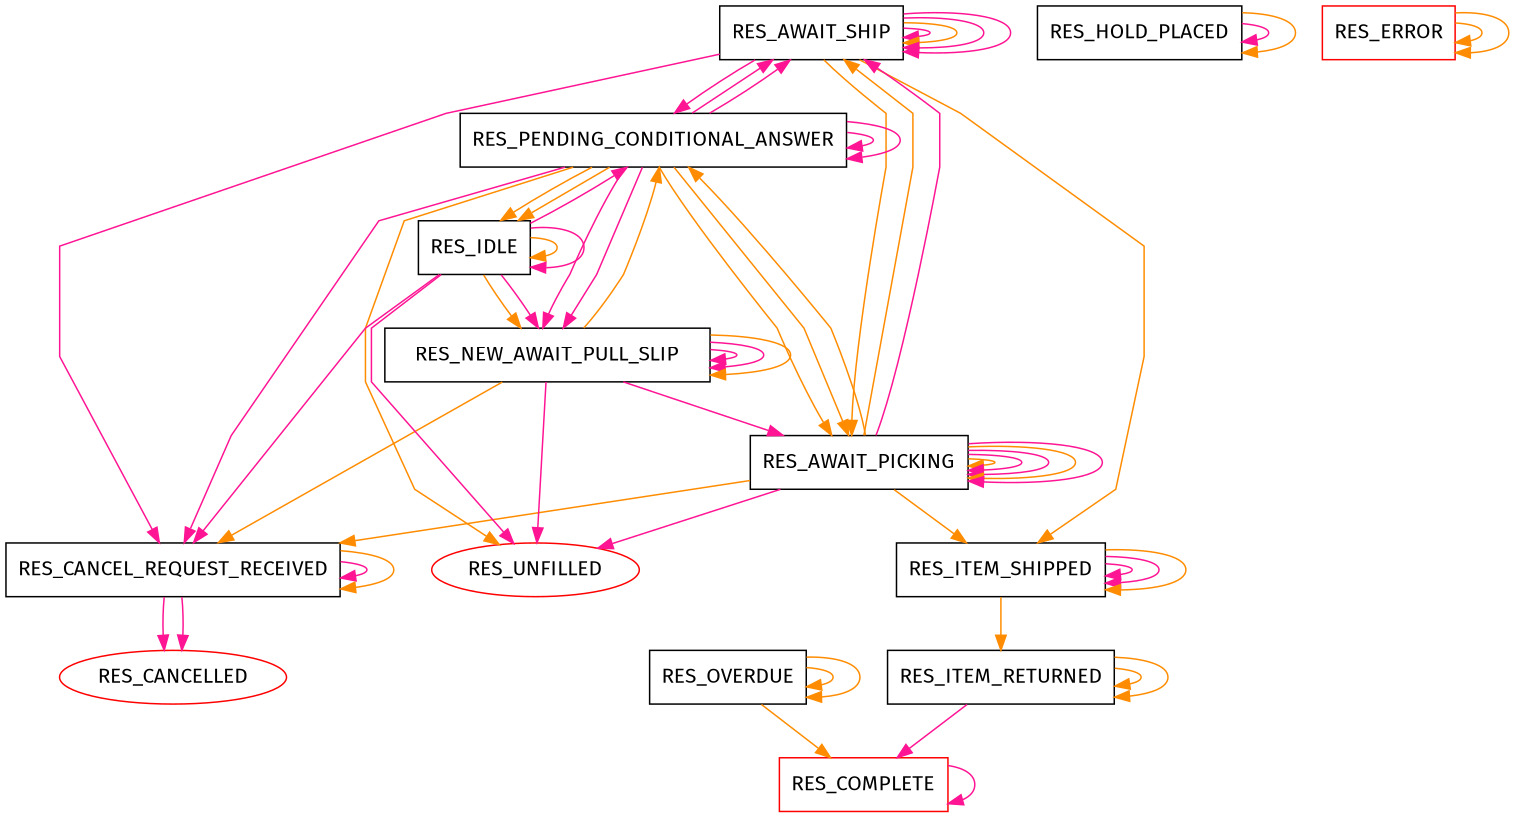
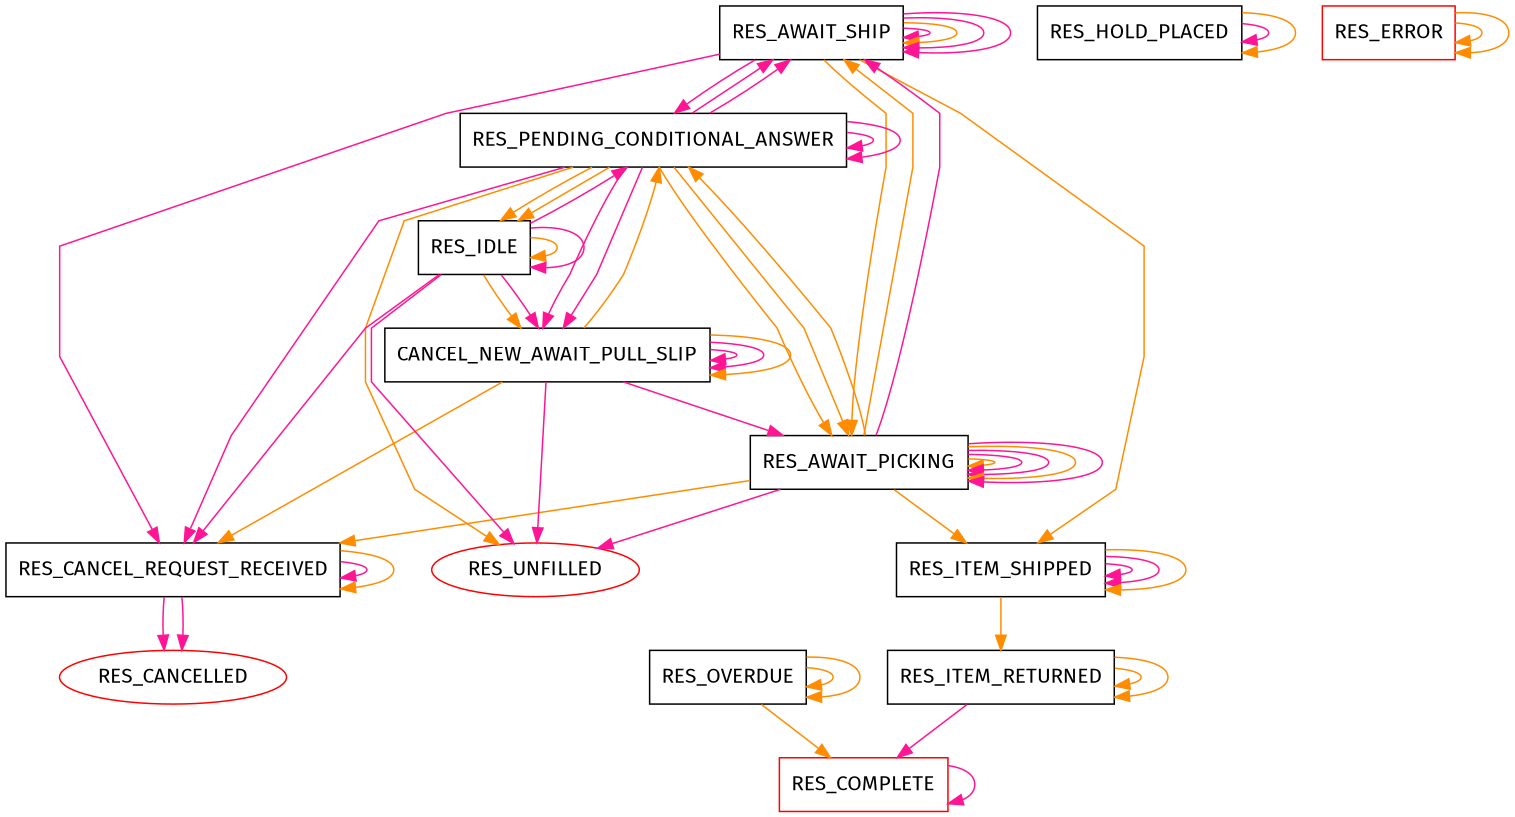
node "RES_NEW_AWAIT_PULL_SLIP": label "RES_NEW_AWAIT_PULL_SLIP" -> "CANCEL_NEW_AWAIT_PULL_SLIP"
